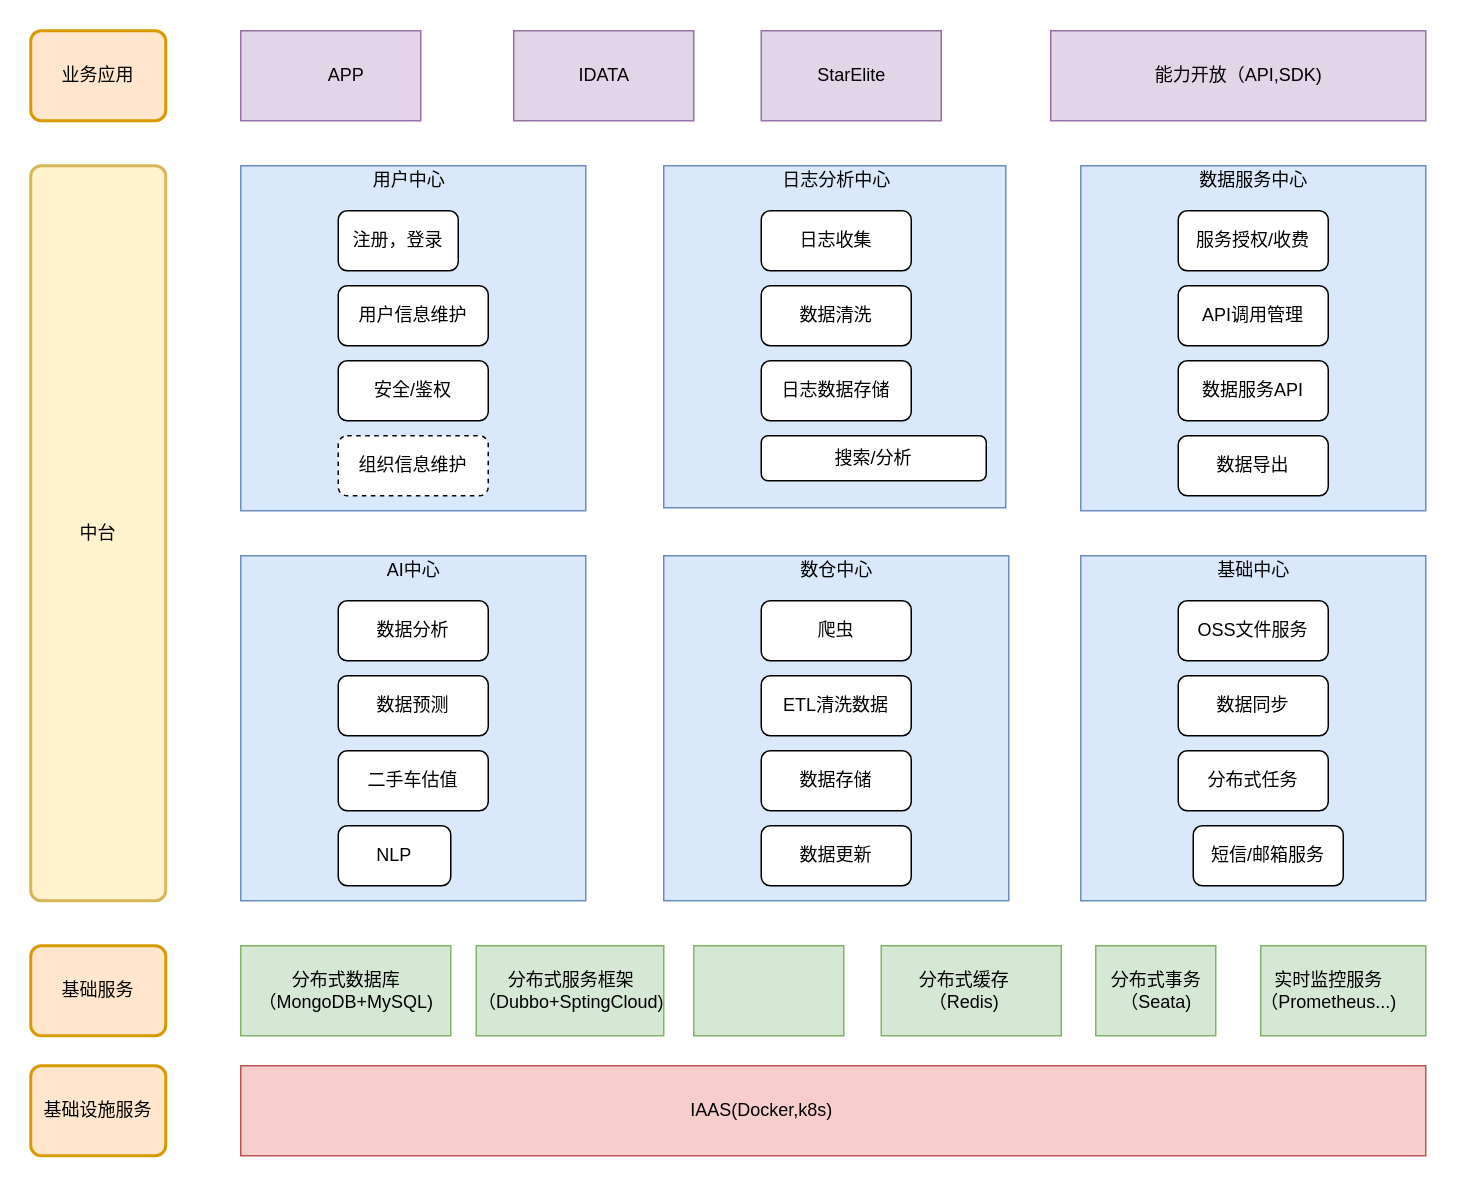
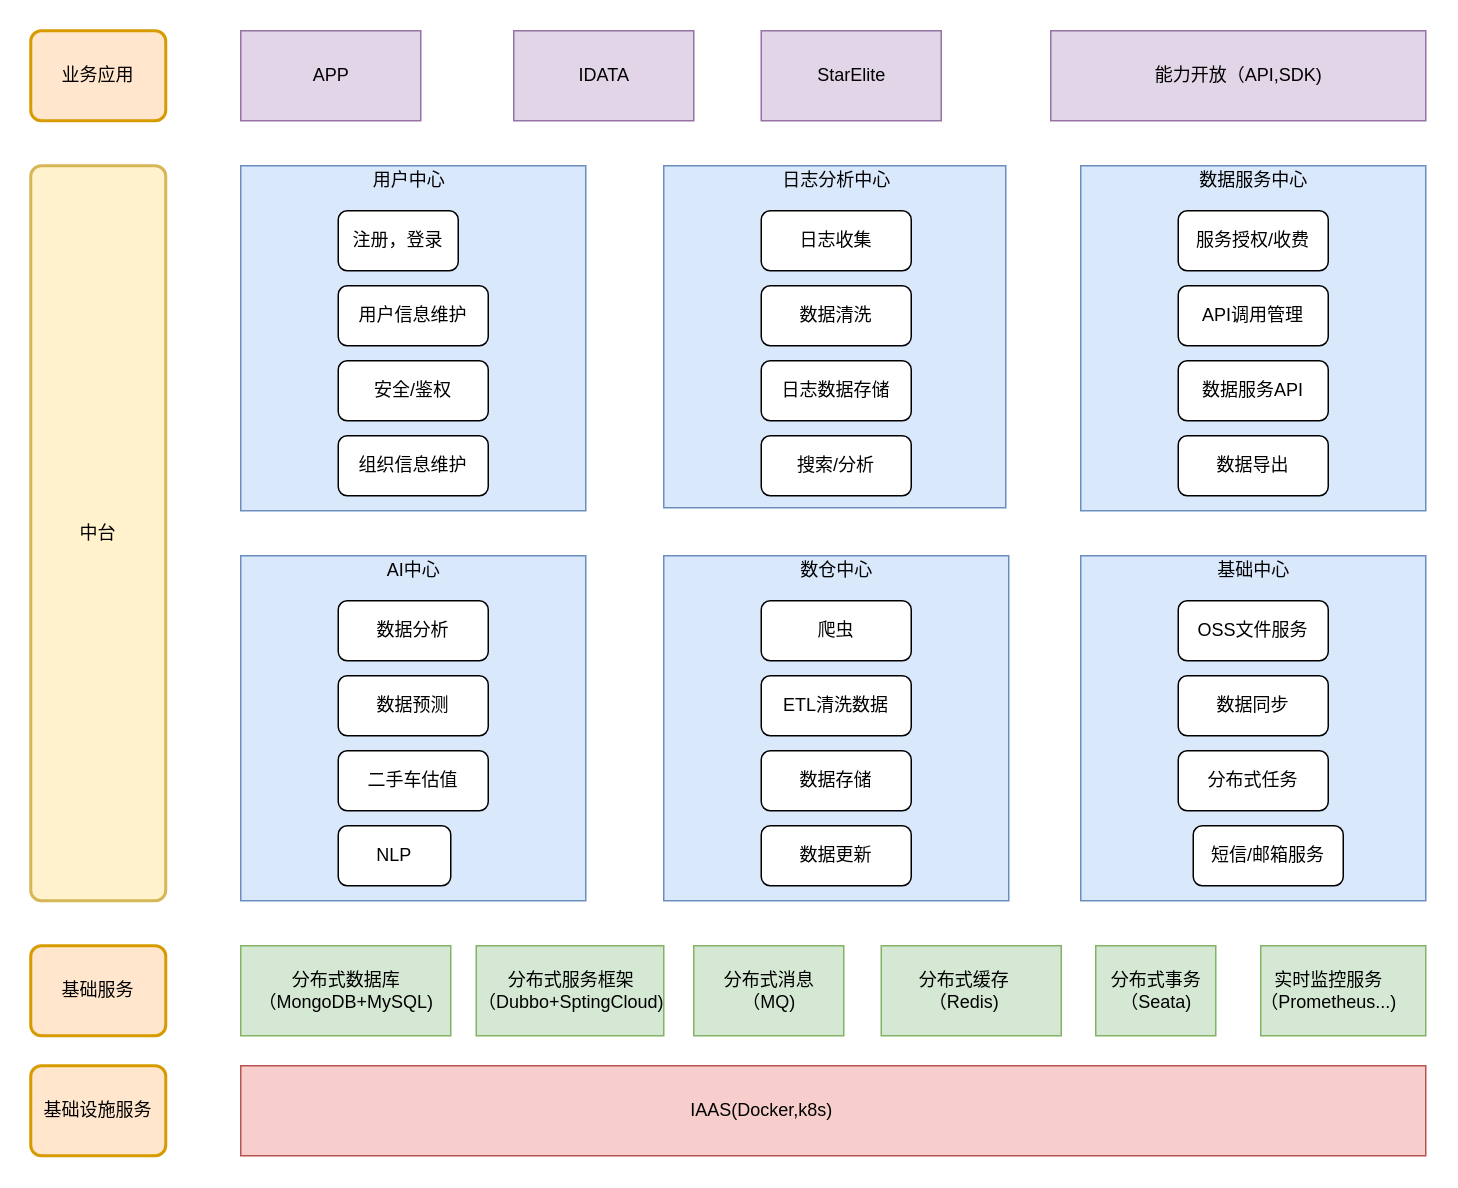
node "APP": moved (346, 76) -> (331, 76)
node "搜索/分析": size 225x45 -> 150x60
node "组织信息维护": style dashed -> solid
node "分布式消息 （MQ)": added
